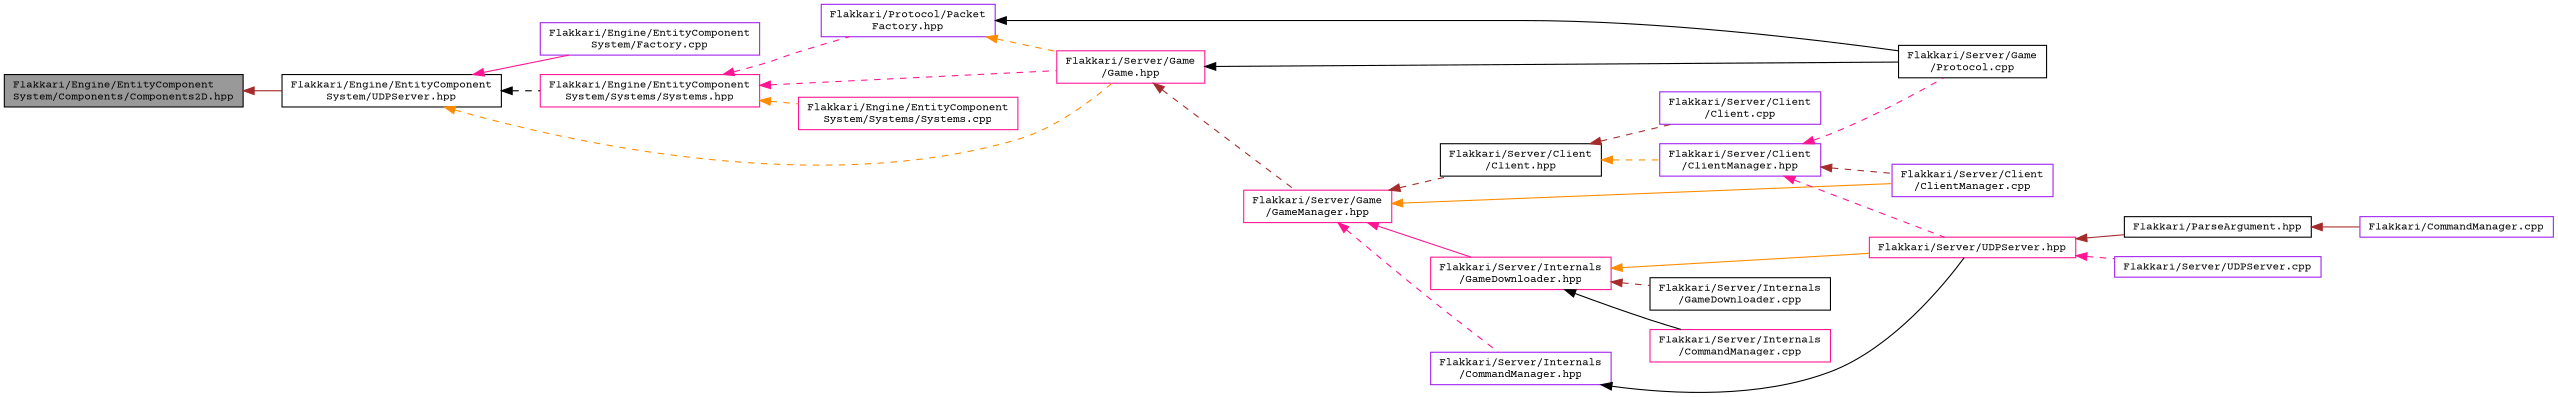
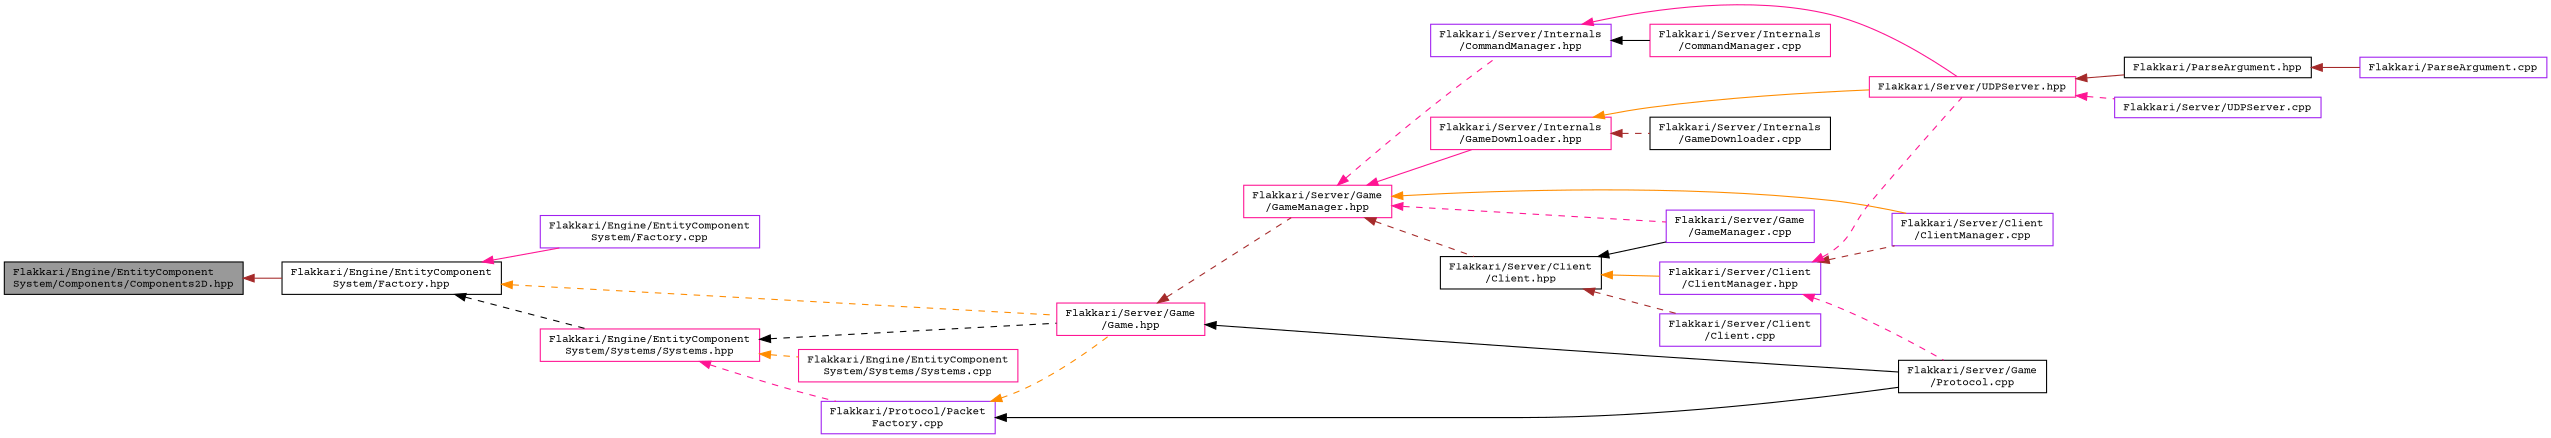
node "Flakkari/Protocol/Packet Factory.hpp": label "Flakkari/Protocol/Packet Factory.hpp" -> "Flakkari/Protocol/Packet Factory.cpp"
edge "Flakkari/Server/Game /Game.hpp" -> "Flakkari/Engine/EntityComponent System/Systems/Systems.hpp": color deeppink -> black
node "Flakkari/Engine/EntityComponent System/UDPServer.hpp": label "Flakkari/Engine/EntityComponent System/UDPServer.hpp" -> "Flakkari/Engine/EntityComponent System/Factory.hpp"
edge "Flakkari/Server/Client /ClientManager.hpp" -> "Flakkari/Server/Client /Client.hpp": style dashed -> solid
node "Flakkari/Server/Game /GameManager.cpp": added
node "Flakkari/CommandManager.cpp": label "Flakkari/CommandManager.cpp" -> "Flakkari/ParseArgument.cpp"
edge "Flakkari/Server/Internals /CommandManager.cpp" -> "Flakkari/Server/Internals /GameDownloader.hpp": now "Flakkari/Server/Internals /CommandManager.cpp" -> "Flakkari/Server/Internals /CommandManager.hpp"
edge "Flakkari/Server/UDPServer.hpp" -> "Flakkari/Server/Internals /CommandManager.hpp": color black -> deeppink
